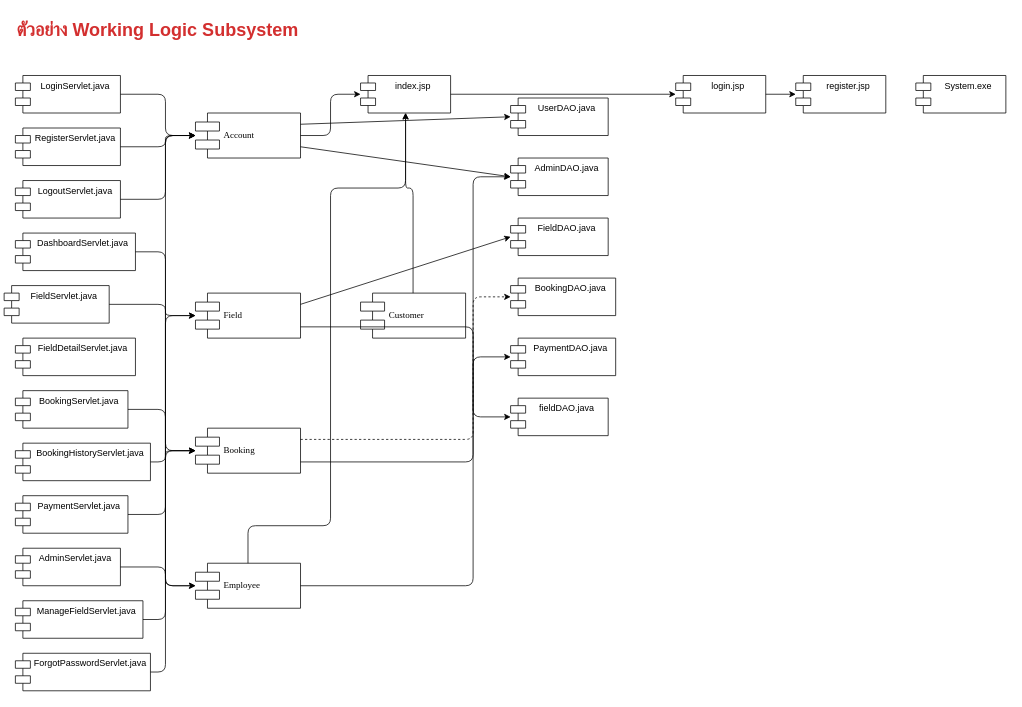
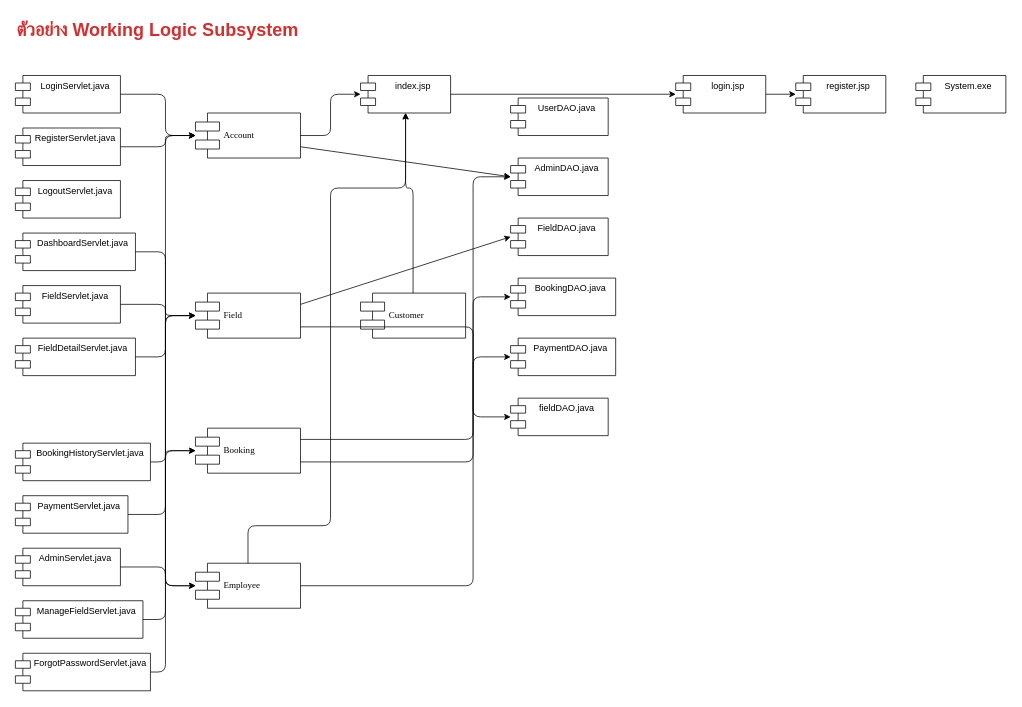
edge "Account" -> "UserDAO.java": removed
edge "LogoutServlet.java" -> "Account": removed
node "FieldServlet.java": moved (57, 304) -> (68, 304)
edge "FieldDetailServlet.java" -> "Field": added
node "BookingServlet.java": removed
edge "BookingServlet.java" -> "Booking": removed
edge "Booking" -> "BookingDAO.java": style dashed -> solid
